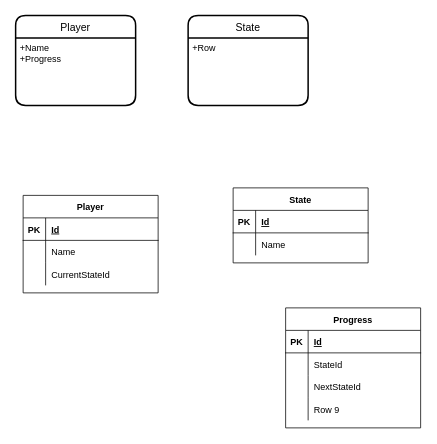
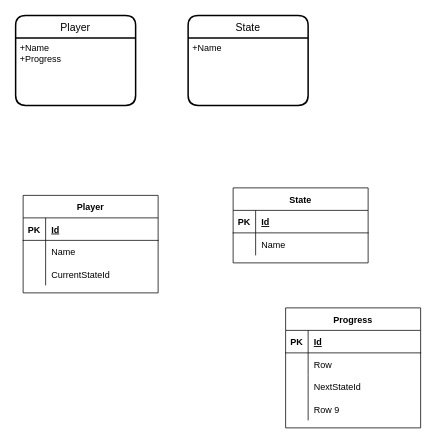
node "+Row": label "+Row" -> "+Name"
node "StateId": label "StateId" -> "Row"
